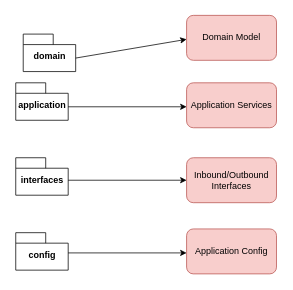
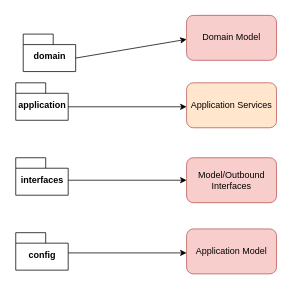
node "Application Services": fillcolor #f8cecc -> #ffe6cc
node "Inbound/Outbound Interfaces": label "Inbound/Outbound Interfaces" -> "Model/Outbound Interfaces"
node "Application Config": label "Application Config" -> "Application Model"
